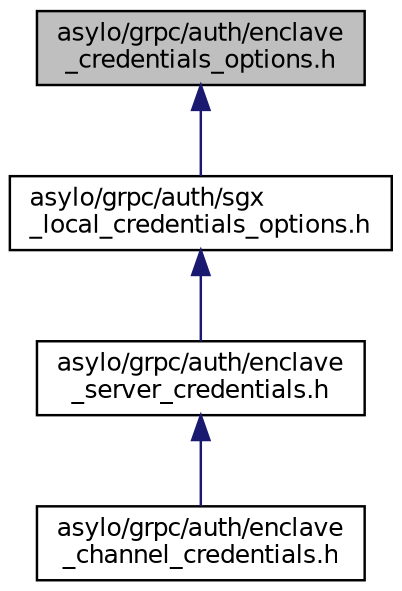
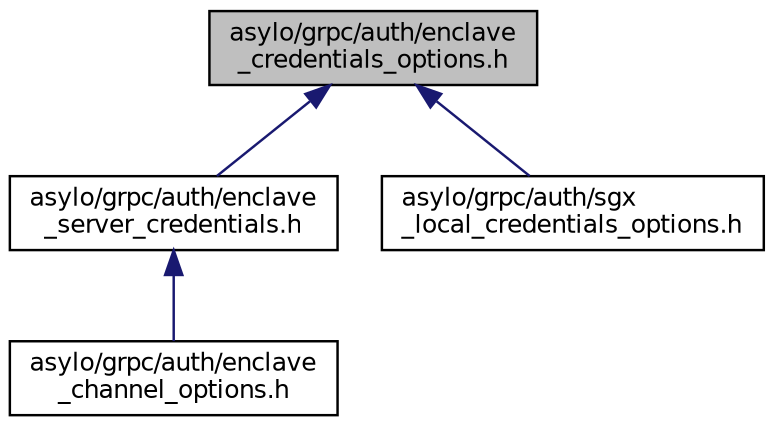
edge "asylo/grpc/auth/enclave _server_credentials.h" -> "asylo/grpc/auth/sgx _local_credentials_options.h": now "asylo/grpc/auth/enclave _server_credentials.h" -> "asylo/grpc/auth/enclave _credentials_options.h"
node "asylo/grpc/auth/enclave _channel_credentials.h": label "asylo/grpc/auth/enclave _channel_credentials.h" -> "asylo/grpc/auth/enclave _channel_options.h"
